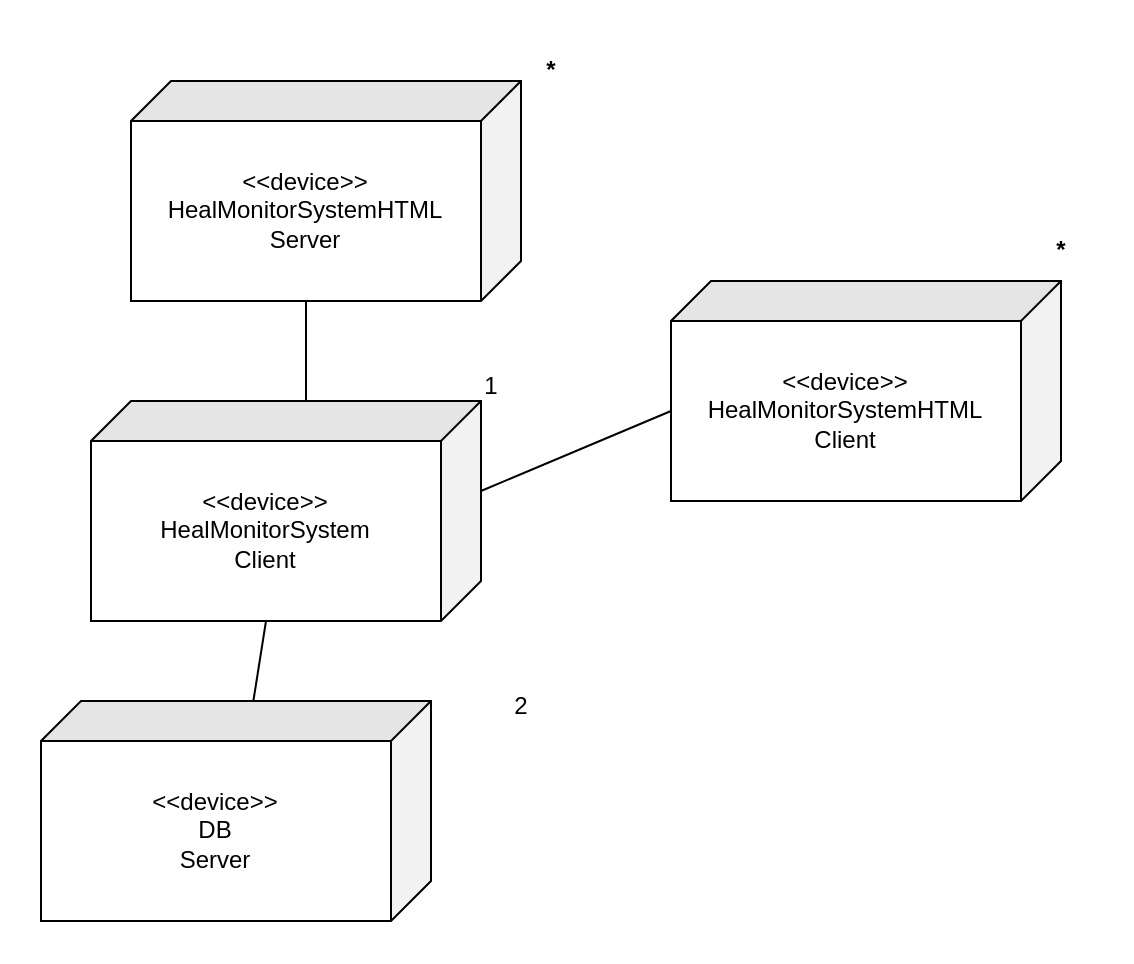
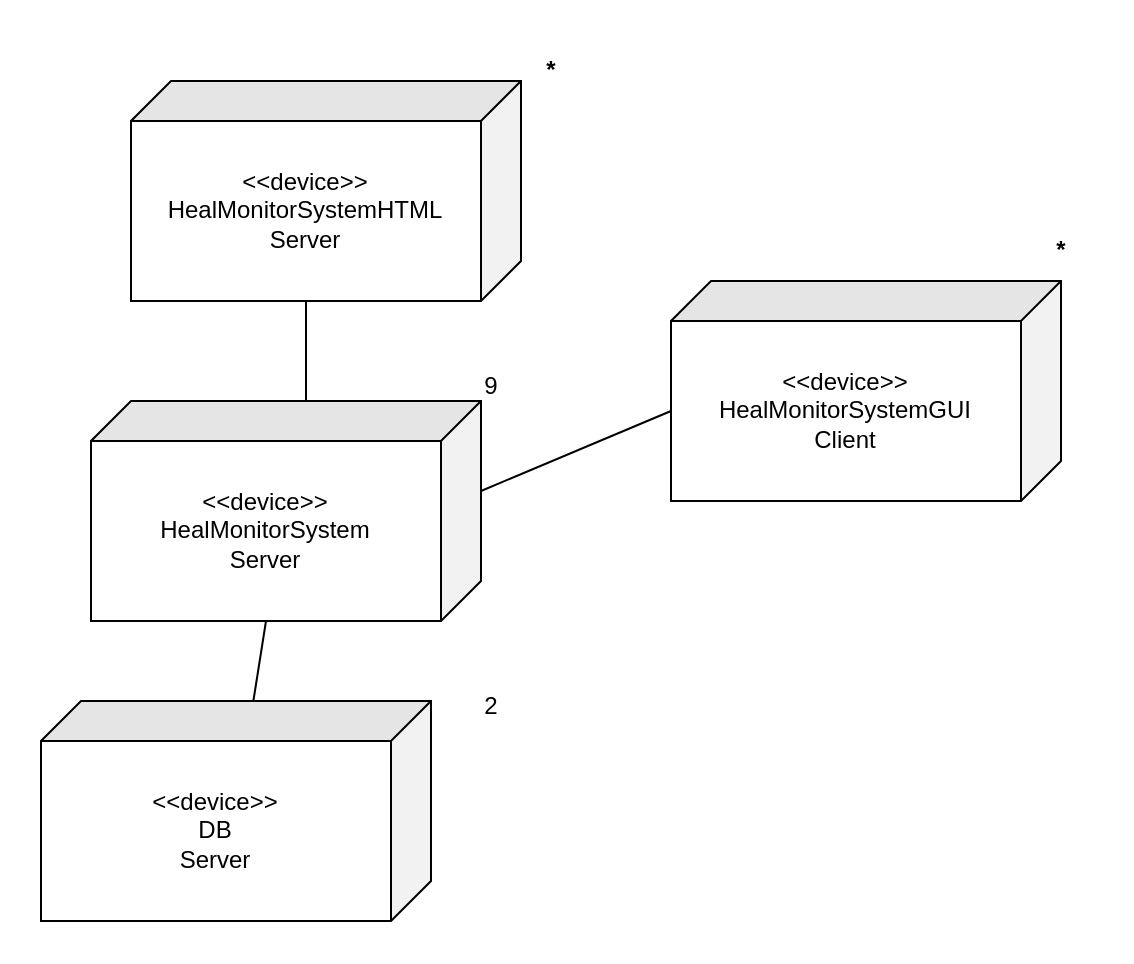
node "1": label "1" -> "9"
node "<<device>> HealMonitorSystemHTML Client": label "<<device>> HealMonitorSystemHTML Client" -> "<<device>> HealMonitorSystemGUI Client"
node "<<device>> HealMonitorSystem Client": label "<<device>> HealMonitorSystem Client" -> "<<device>> HealMonitorSystem Server"
node "2": moved (521, 707) -> (491, 707)
